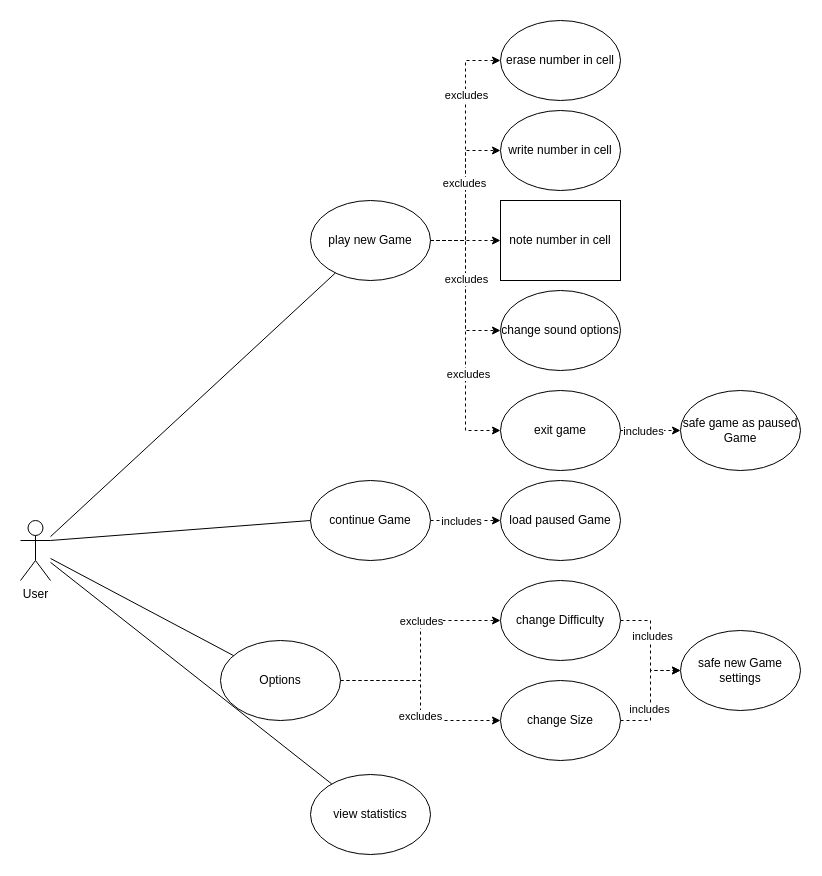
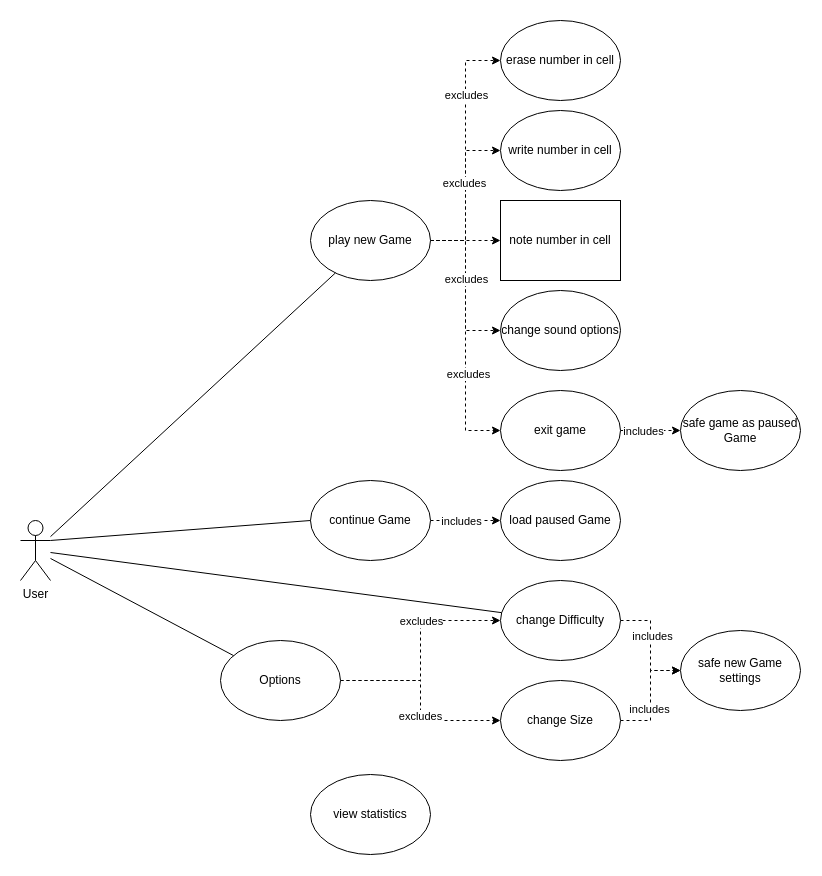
edge "User" -- "view statistics": now "User" -- "change Difficulty"
